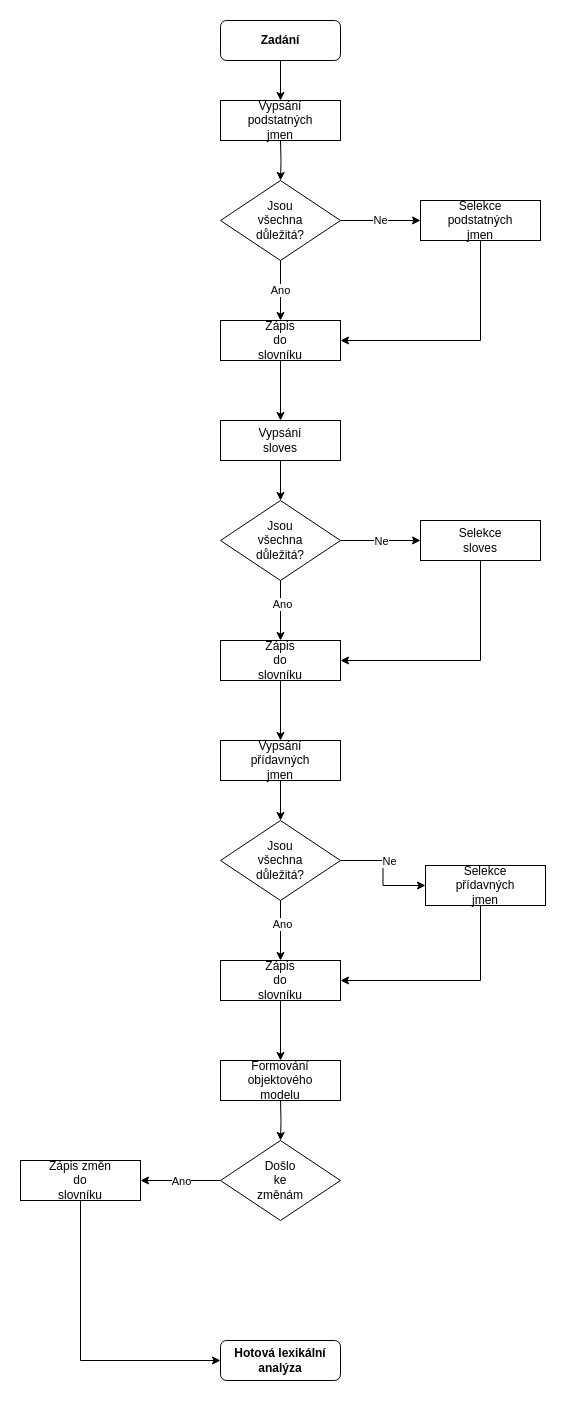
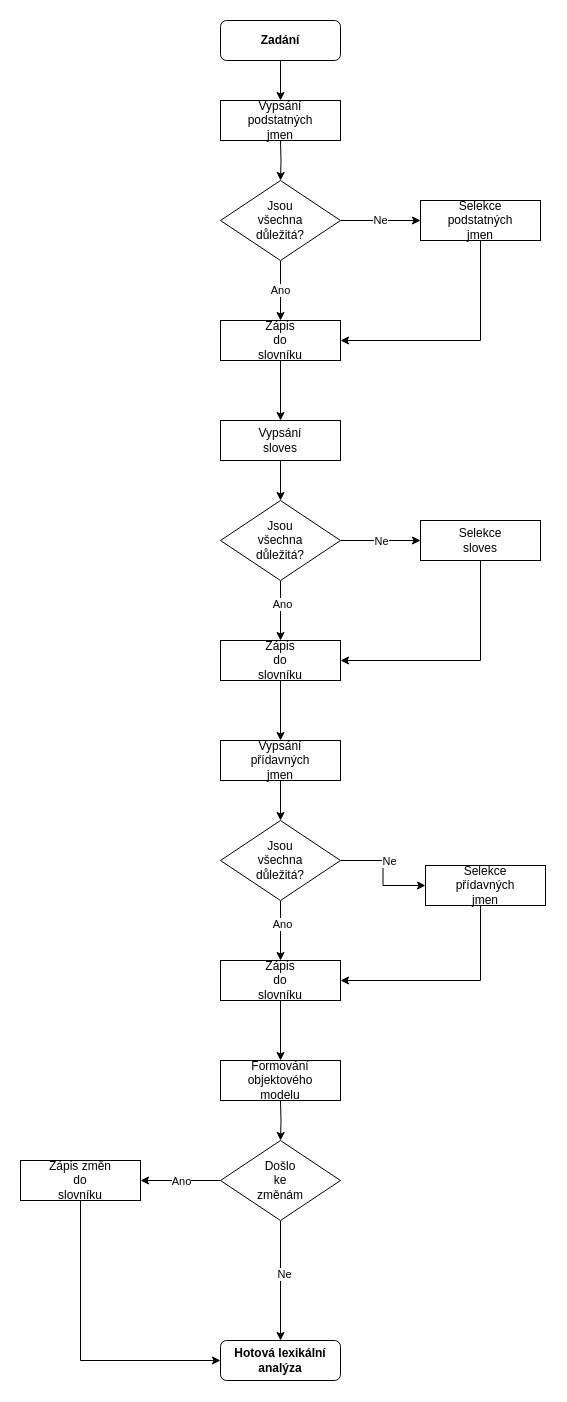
edge "Došlo ke změnám" -> "Hotová lexikální analýza": added, label "Ne"
